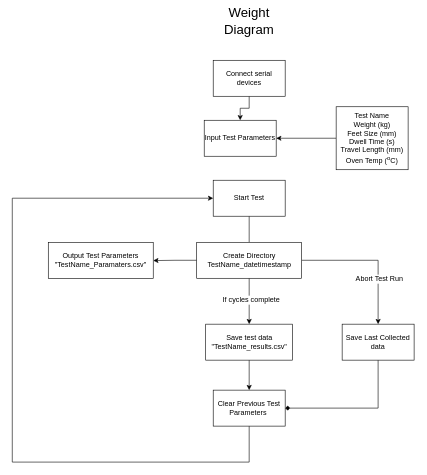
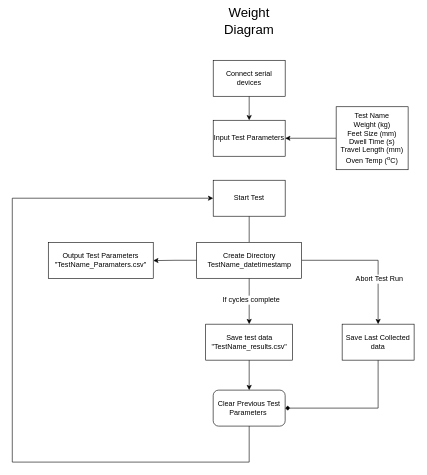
node "Input Test Parameters": moved (240, 138) -> (249, 138)
node "Clear Previous Test Parameters": shape rectangle -> rounded rectangle
